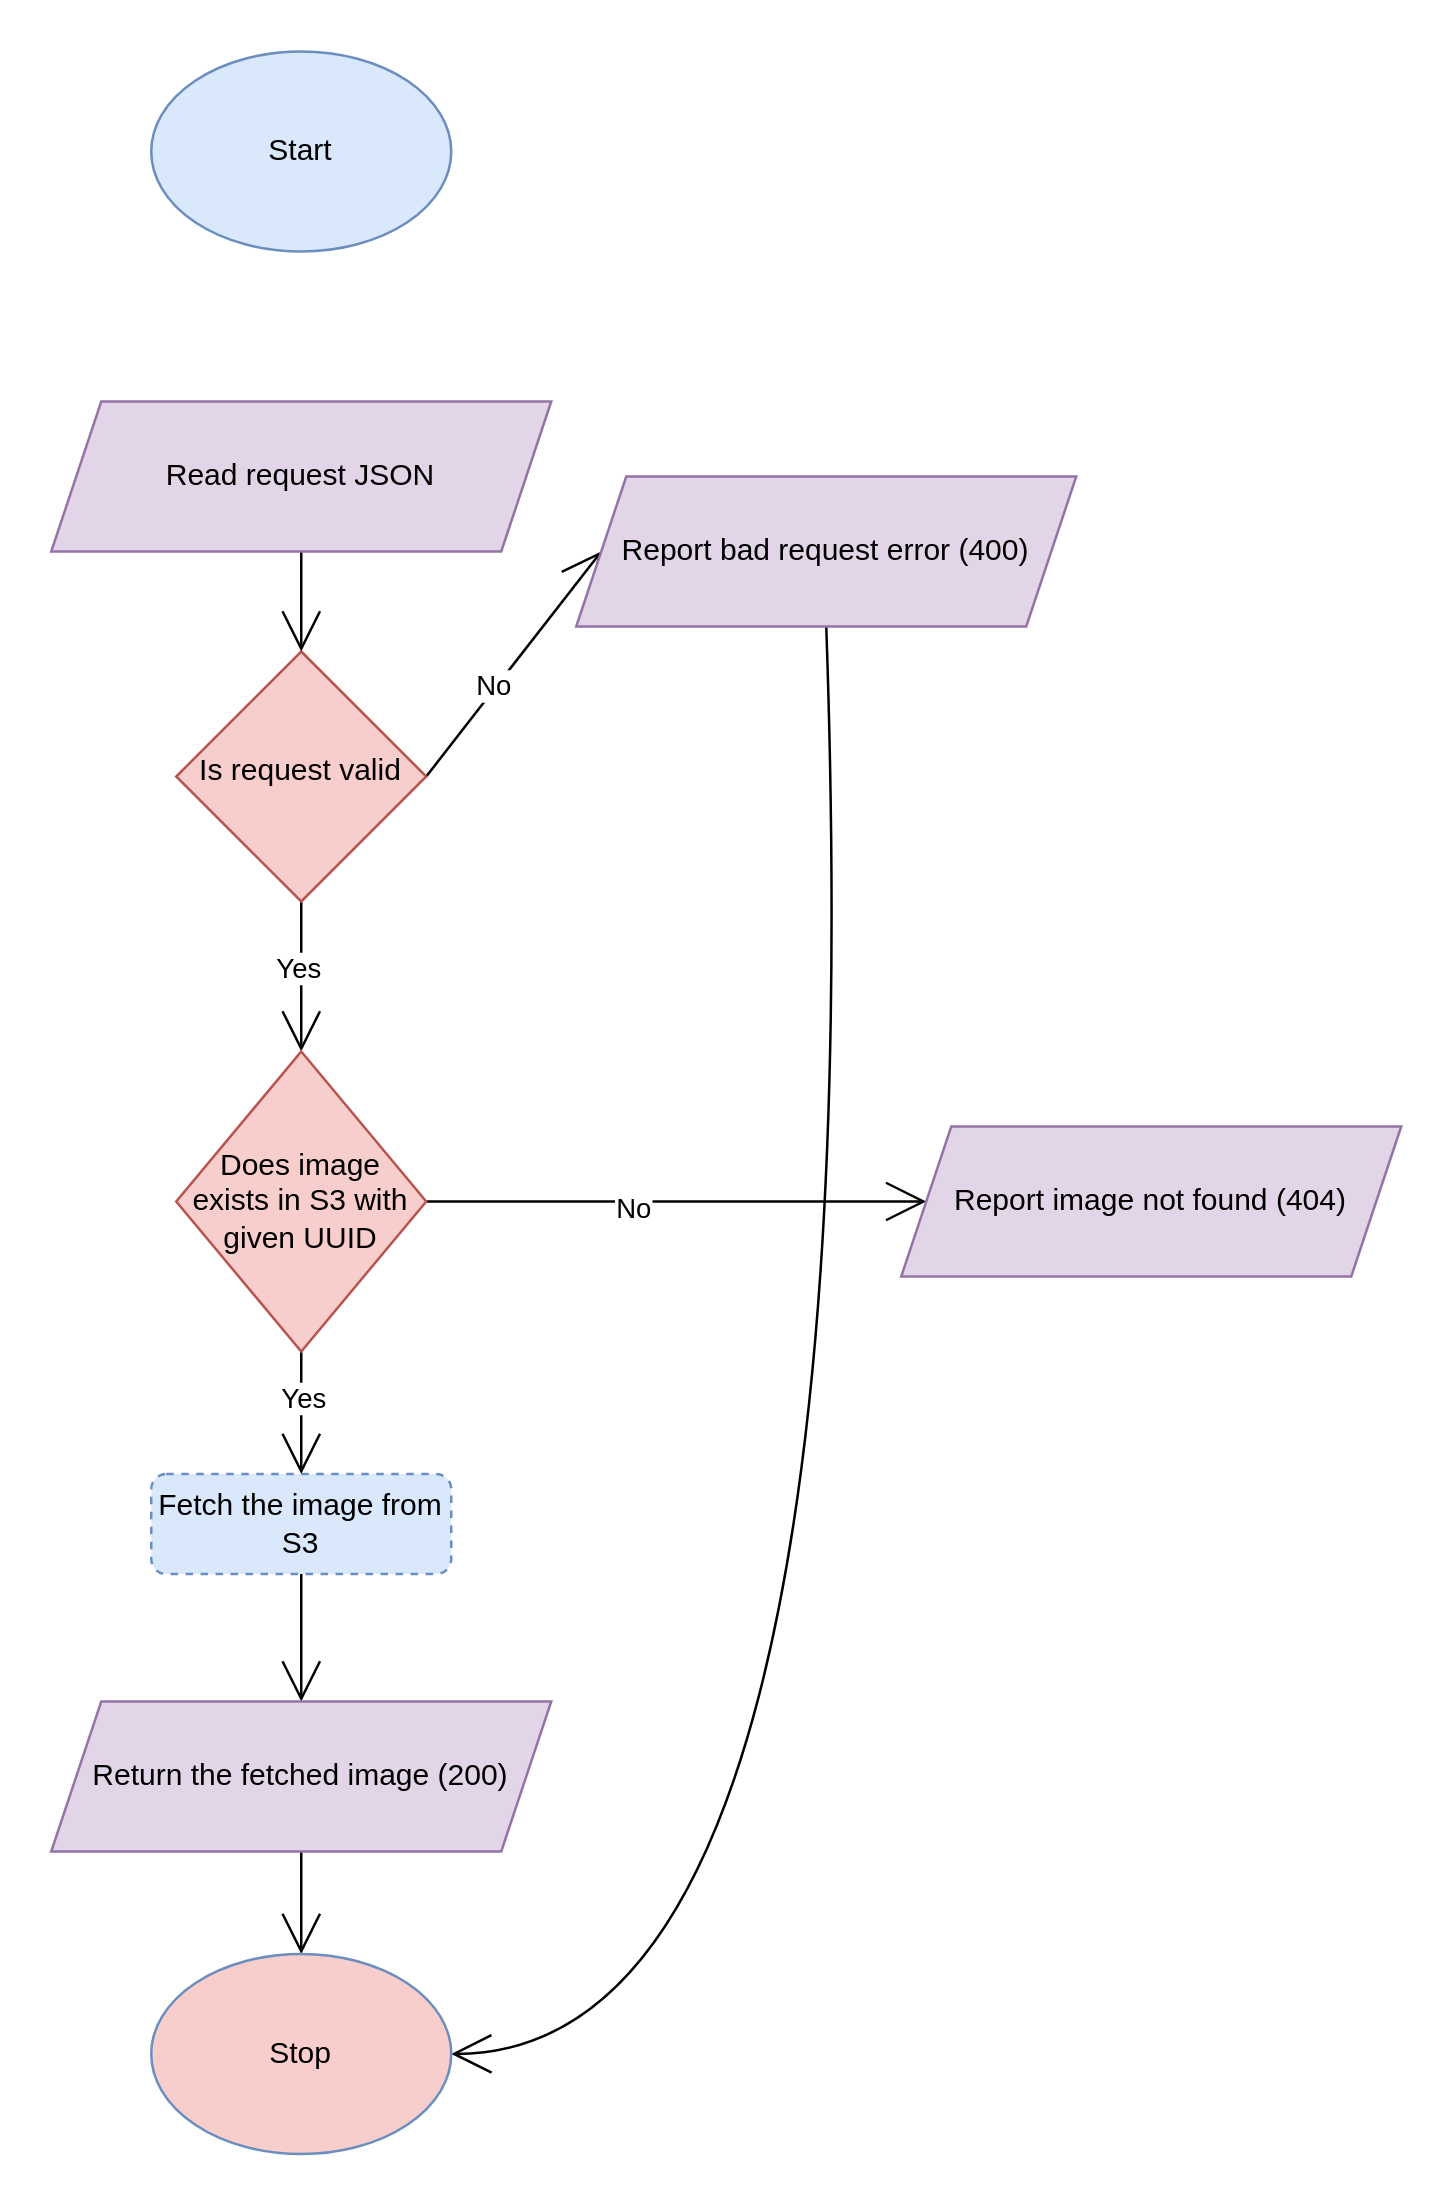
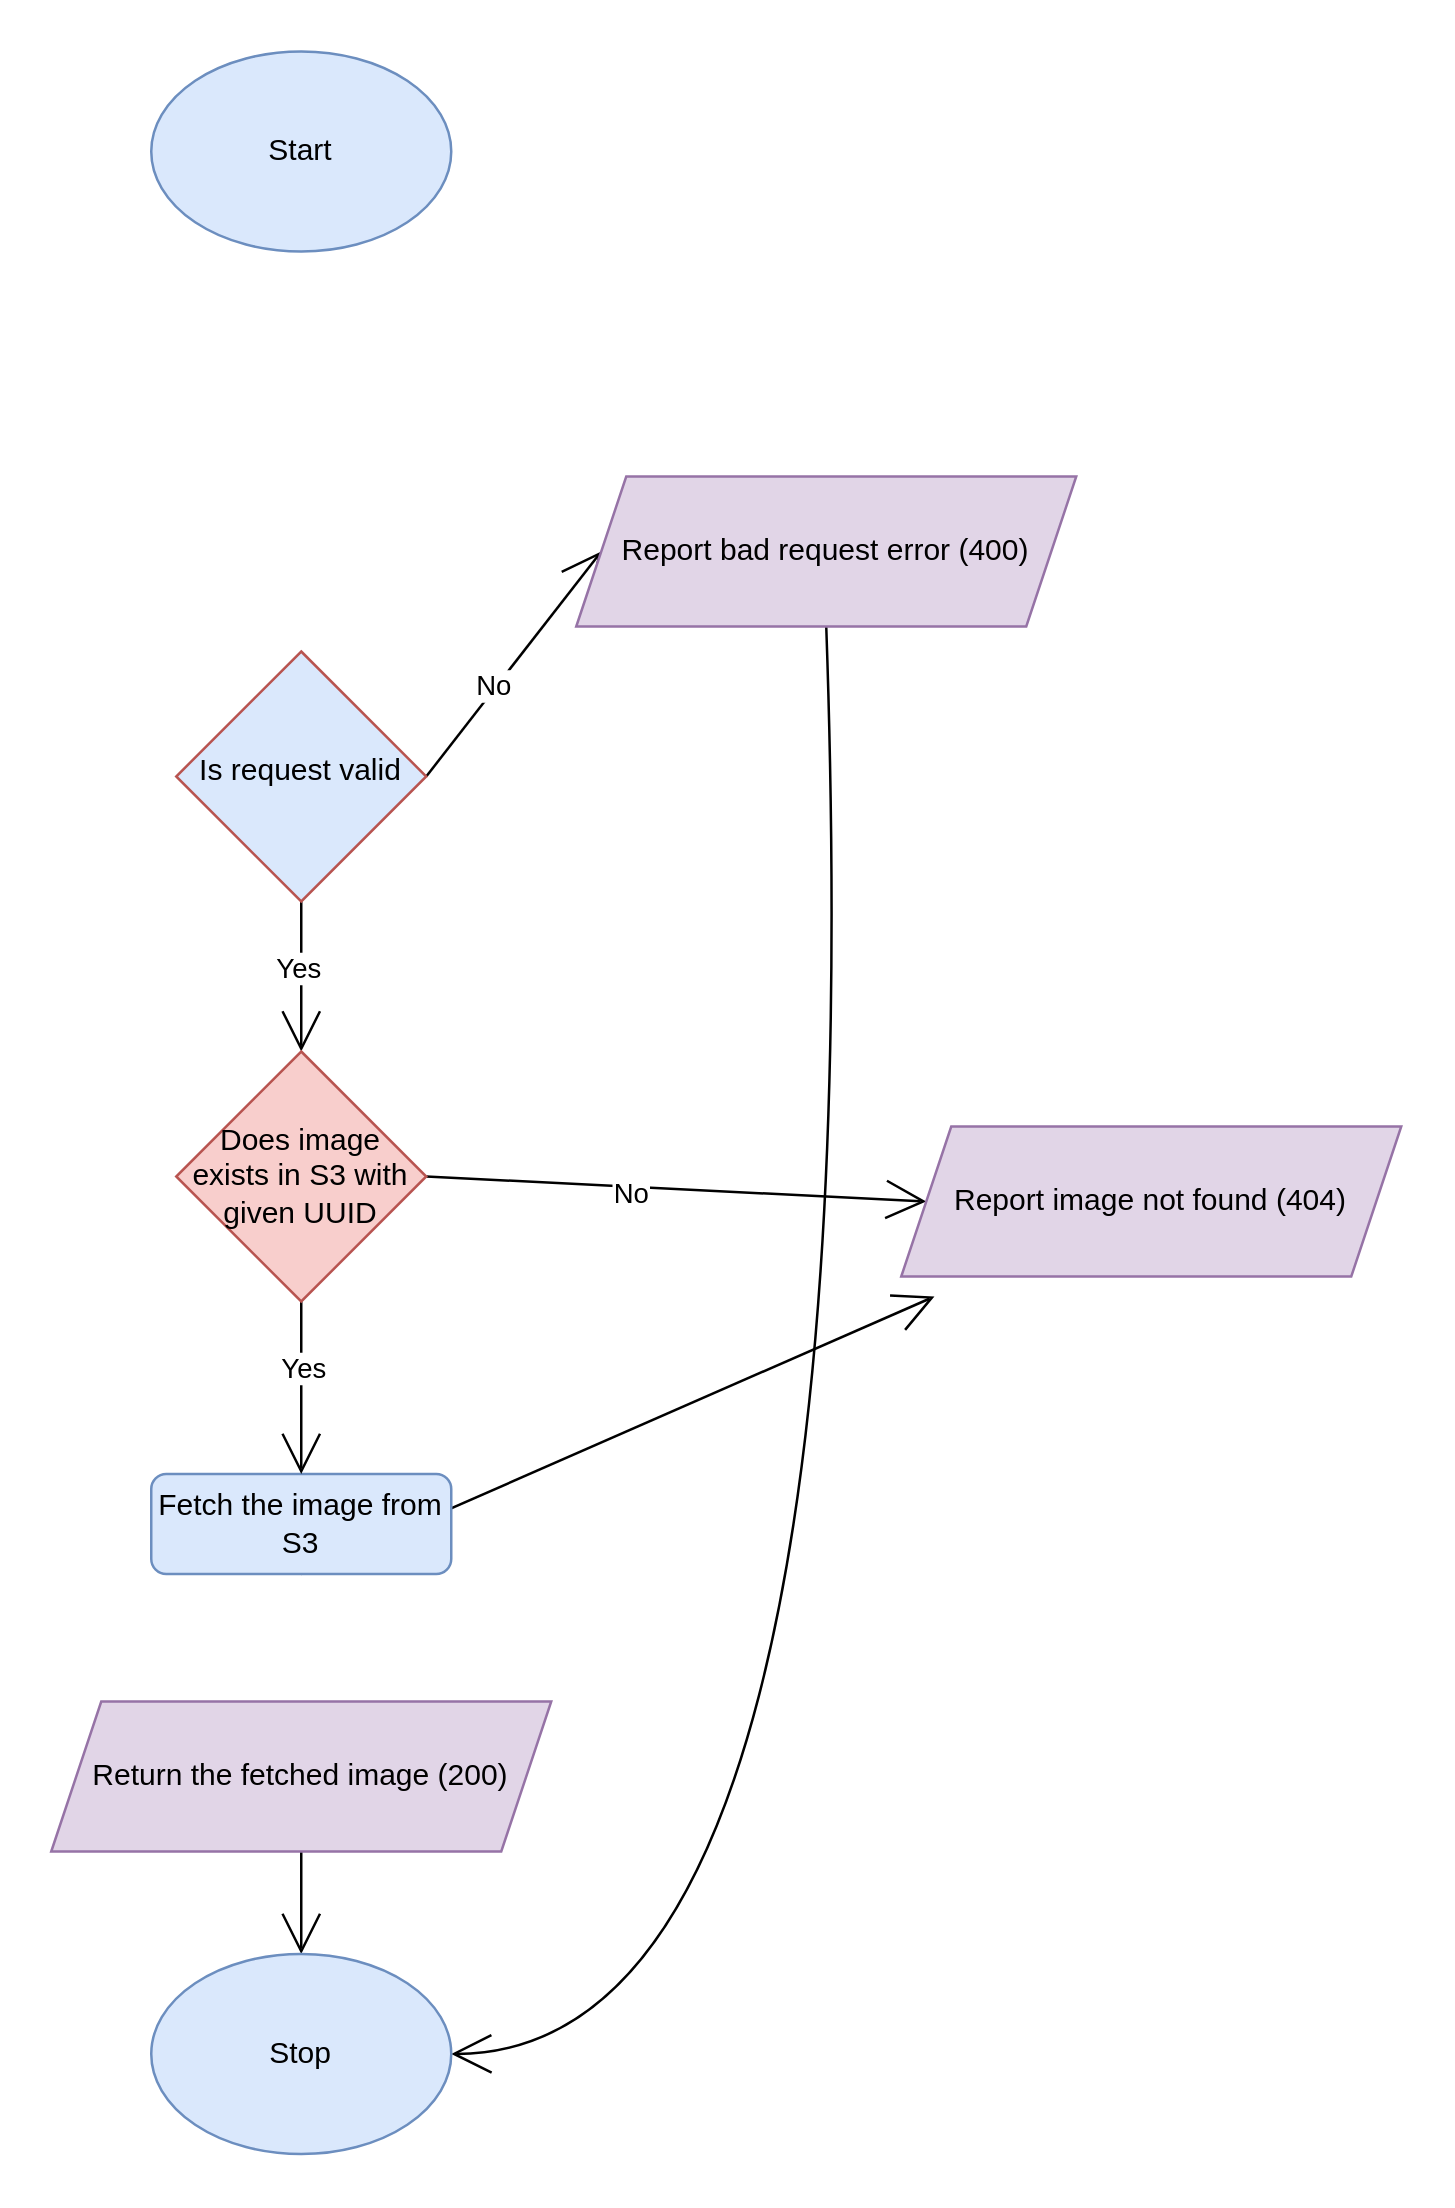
node "Read request JSON": removed
edge "Read request JSON" -> "Is request valid": removed
node "Is request valid": fillcolor #f8cecc -> #dae8fc
node "Does image exists in S3 with given UUID": size 250x300 -> 250x250
node "Fetch the image from S3": style dashed -> solid
edge "Fetch the image from S3" -> "Return the fetched image (200)": now "Fetch the image from S3" -> "Report image not found (404)"
node "Stop": fillcolor #f8cecc -> #dae8fc
